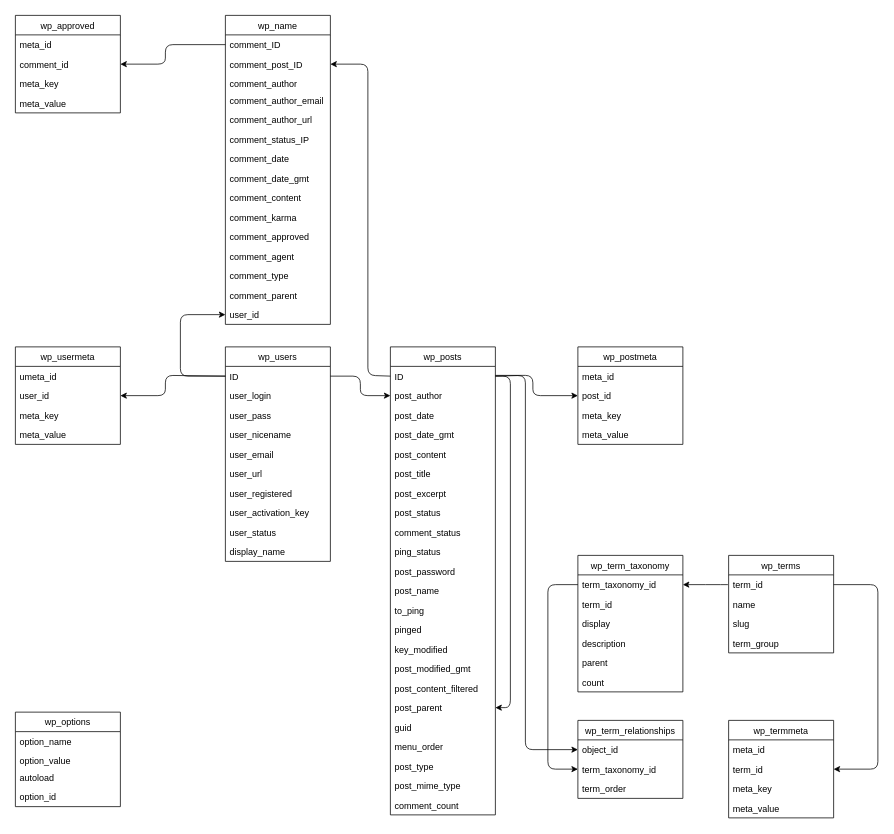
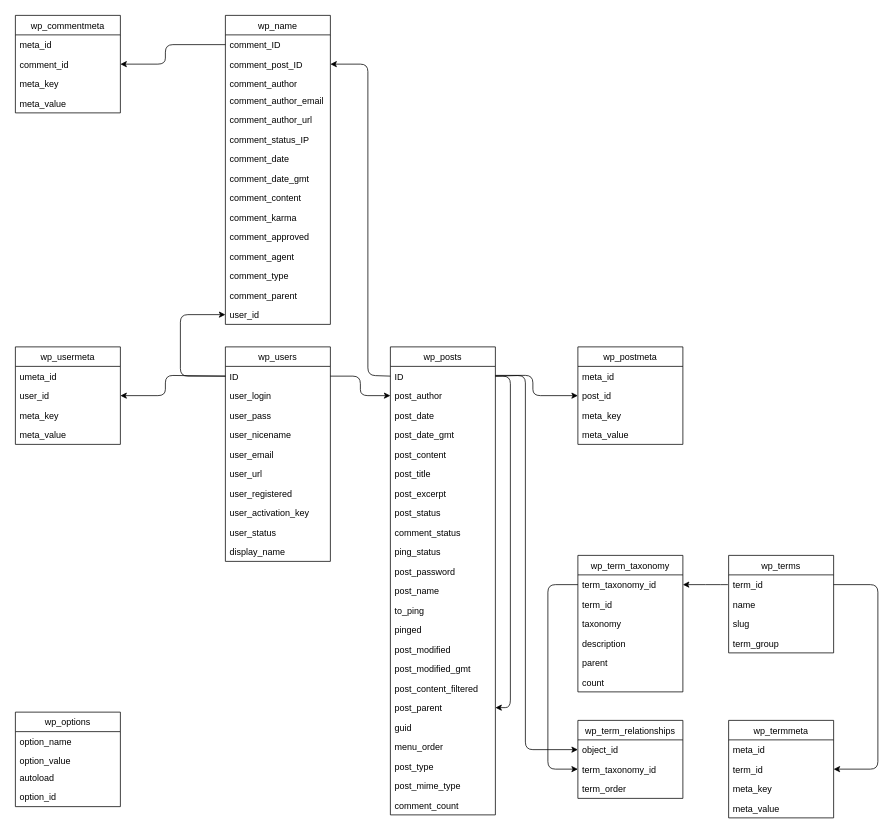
node "wp_approved": label "wp_approved" -> "wp_commentmeta"
node "display": label "display" -> "taxonomy"
node "key_modified": label "key_modified" -> "post_modified"
